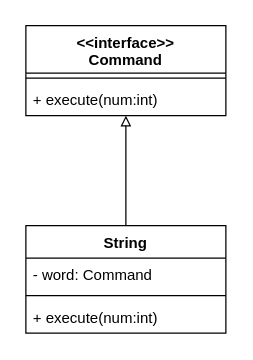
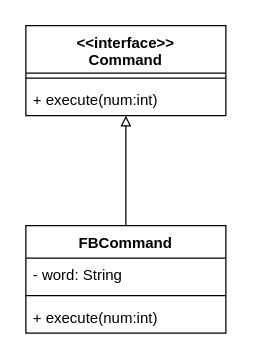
node "String": label "String" -> "FBCommand"
node "- word: Command": label "- word: Command" -> "- word: String"
